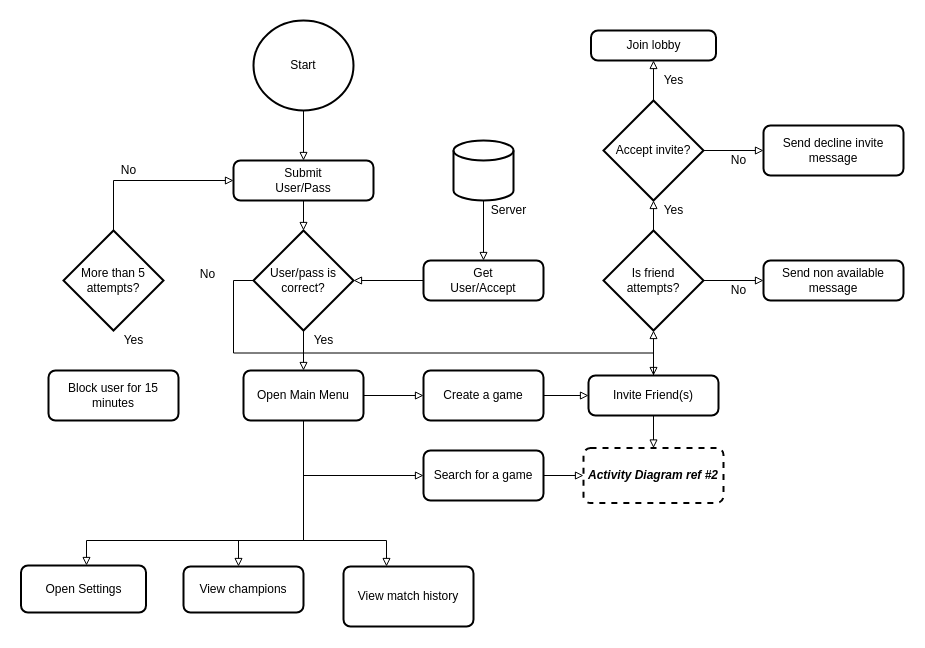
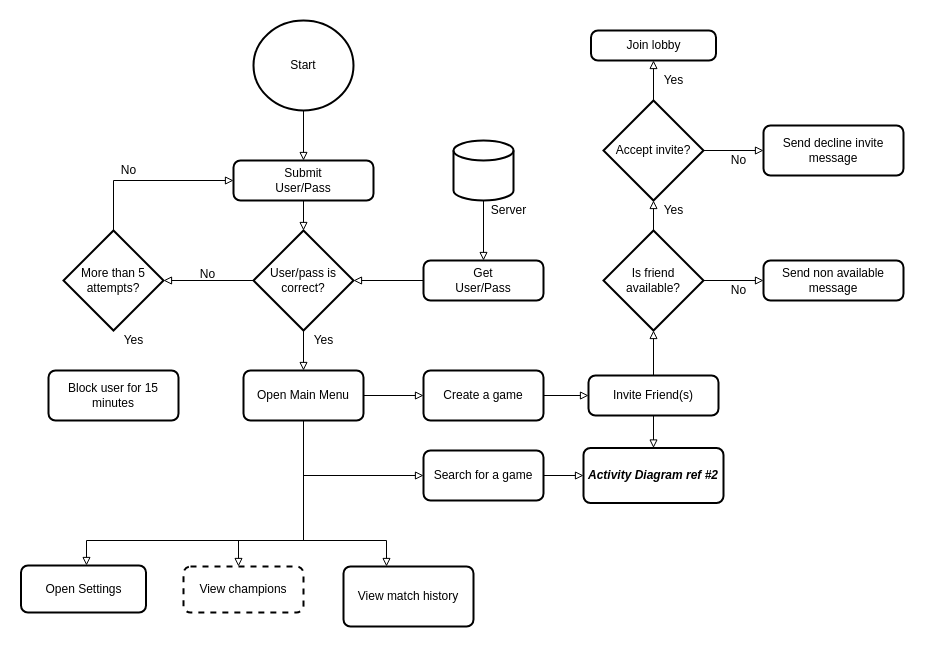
node "Get User/Accept": label "Get User/Accept" -> "Get User/Pass"
node "Is friend attempts?": label "Is friend attempts?" -> "Is friend available?"
edge "User/pass is correct?" -> "Invite Friend(s)": now "User/pass is correct?" -> "More than 5 attempts?"
node "Activity Diagram ref #2": style dashed -> solid
node "View champions": style solid -> dashed
